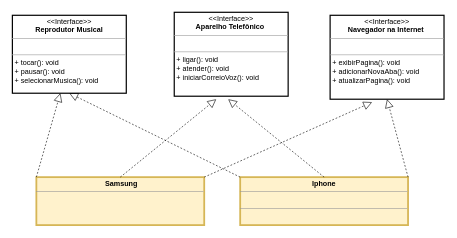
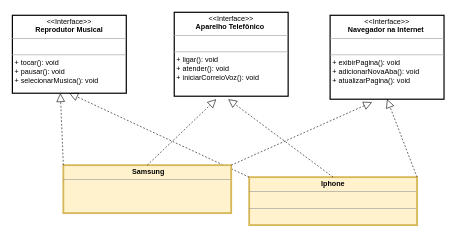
node "Samsung": moved (120, 201) -> (147, 189)
node "Iphone": moved (324, 201) -> (333, 201)
